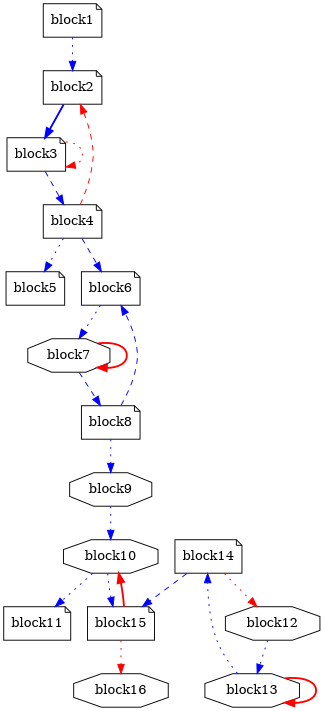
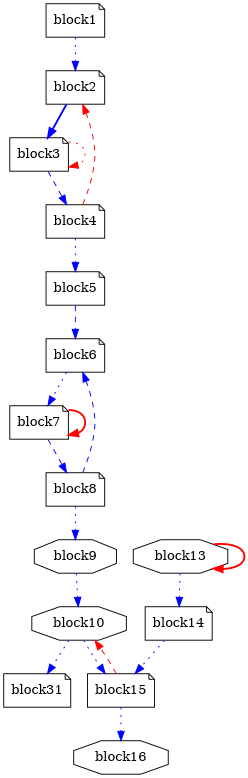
edge "block4" -> "block6": now "block5" -> "block6"
node "block7": shape octagon -> note
edge "block14" -> "block15": style dashed -> dotted
edge "block15" -> "block10": style bold -> dashed
node "block11": label "block11" -> "block31"
node "block12": removed
edge "block15" -> "block16": color red -> blue
